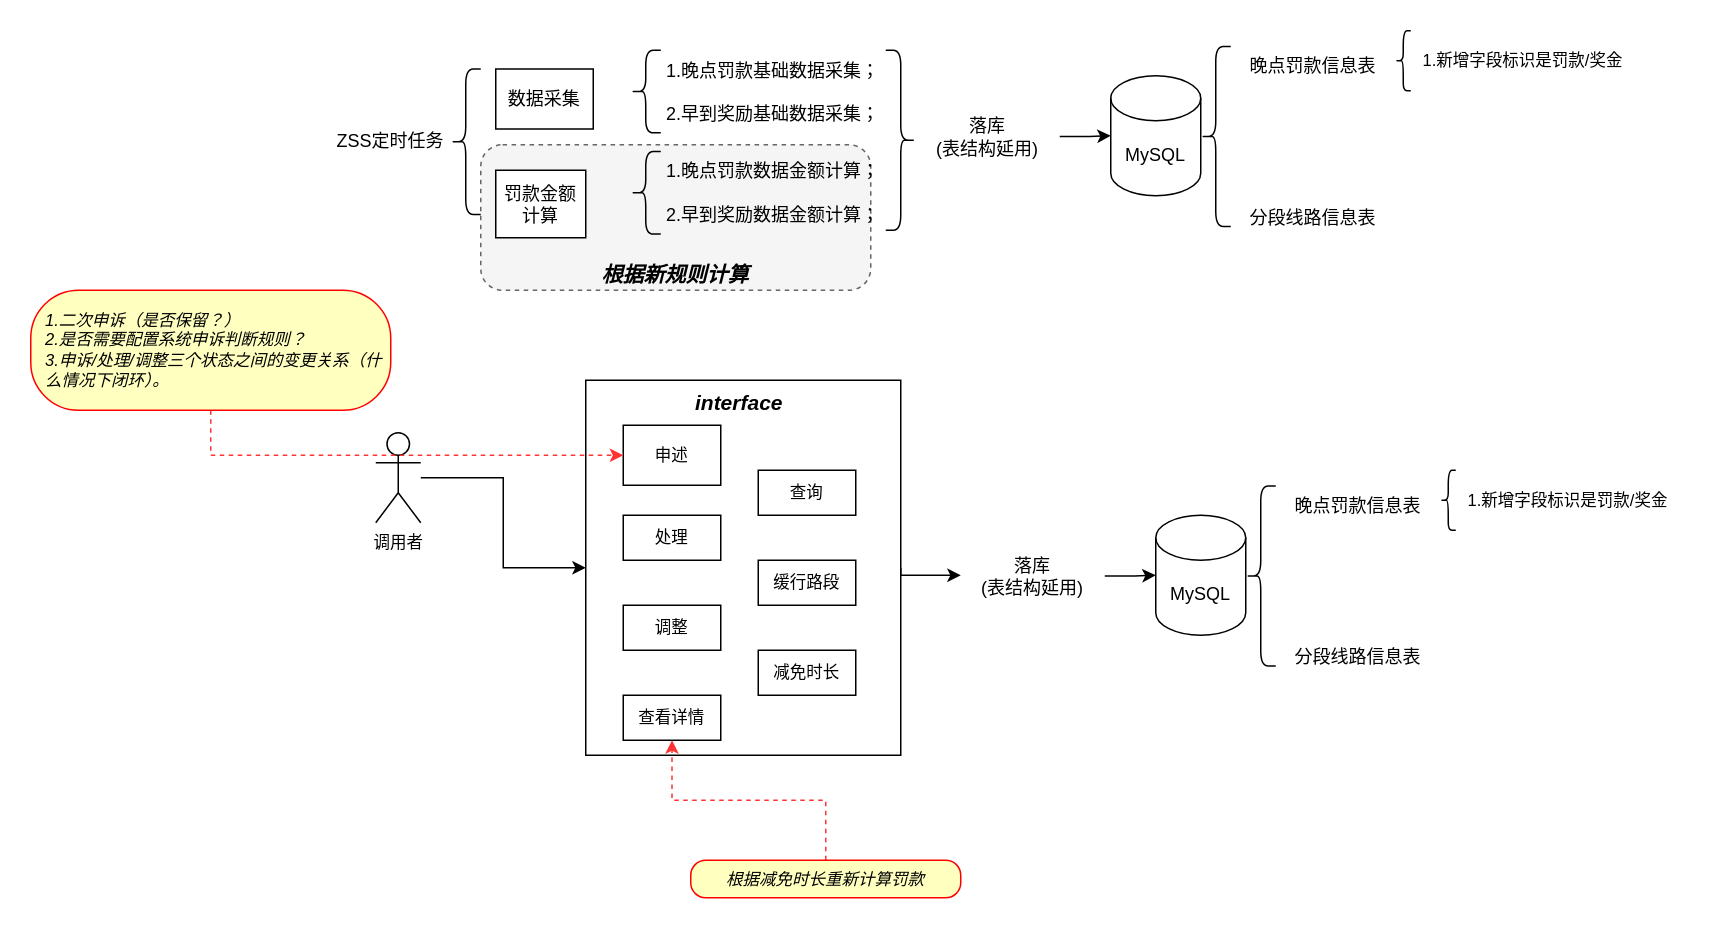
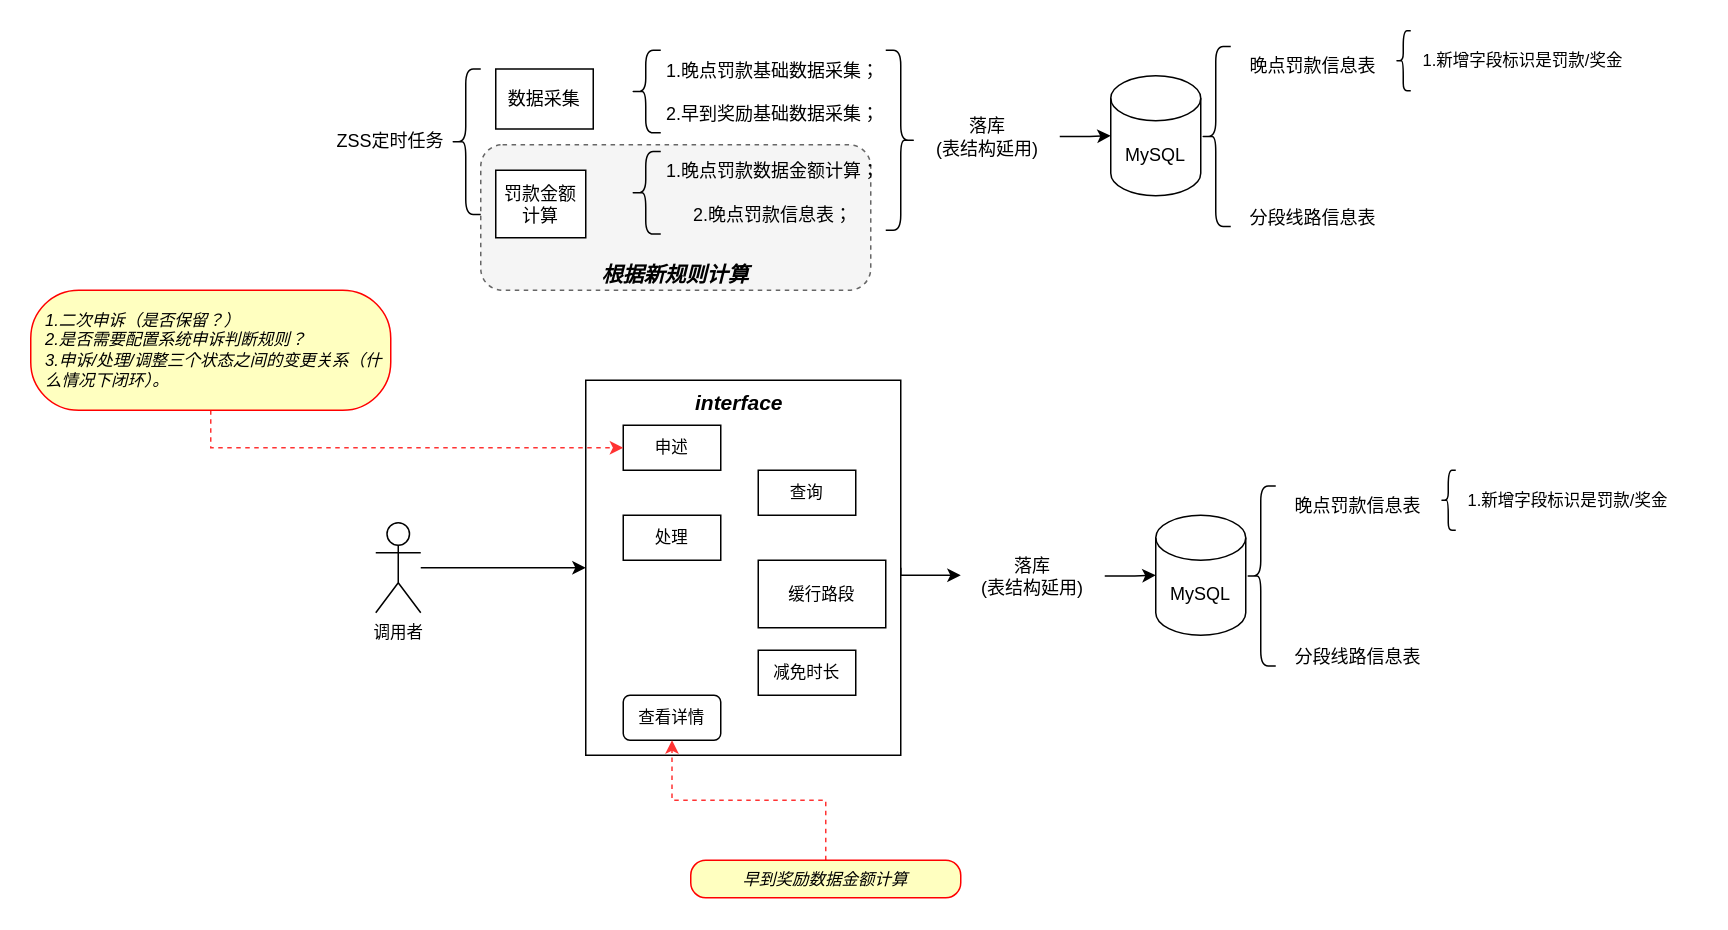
node "1.晚点罚款数据金额计算； 2.早到奖励数据金额计算；": label "1.晚点罚款数据金额计算； 2.早到奖励数据金额计算；" -> "1.晚点罚款数据金额计算； 2.晚点罚款信息表；"
node "申述": size 98x60 -> 98x45
node "调用者": moved (398, 478) -> (398, 568)
node "缓行路段": size 98x45 -> 128x68
node "调整": removed
node "查看详情": shape rectangle -> rounded rectangle
node "根据减免时长重新计算罚款": label "根据减免时长重新计算罚款" -> "早到奖励数据金额计算"
